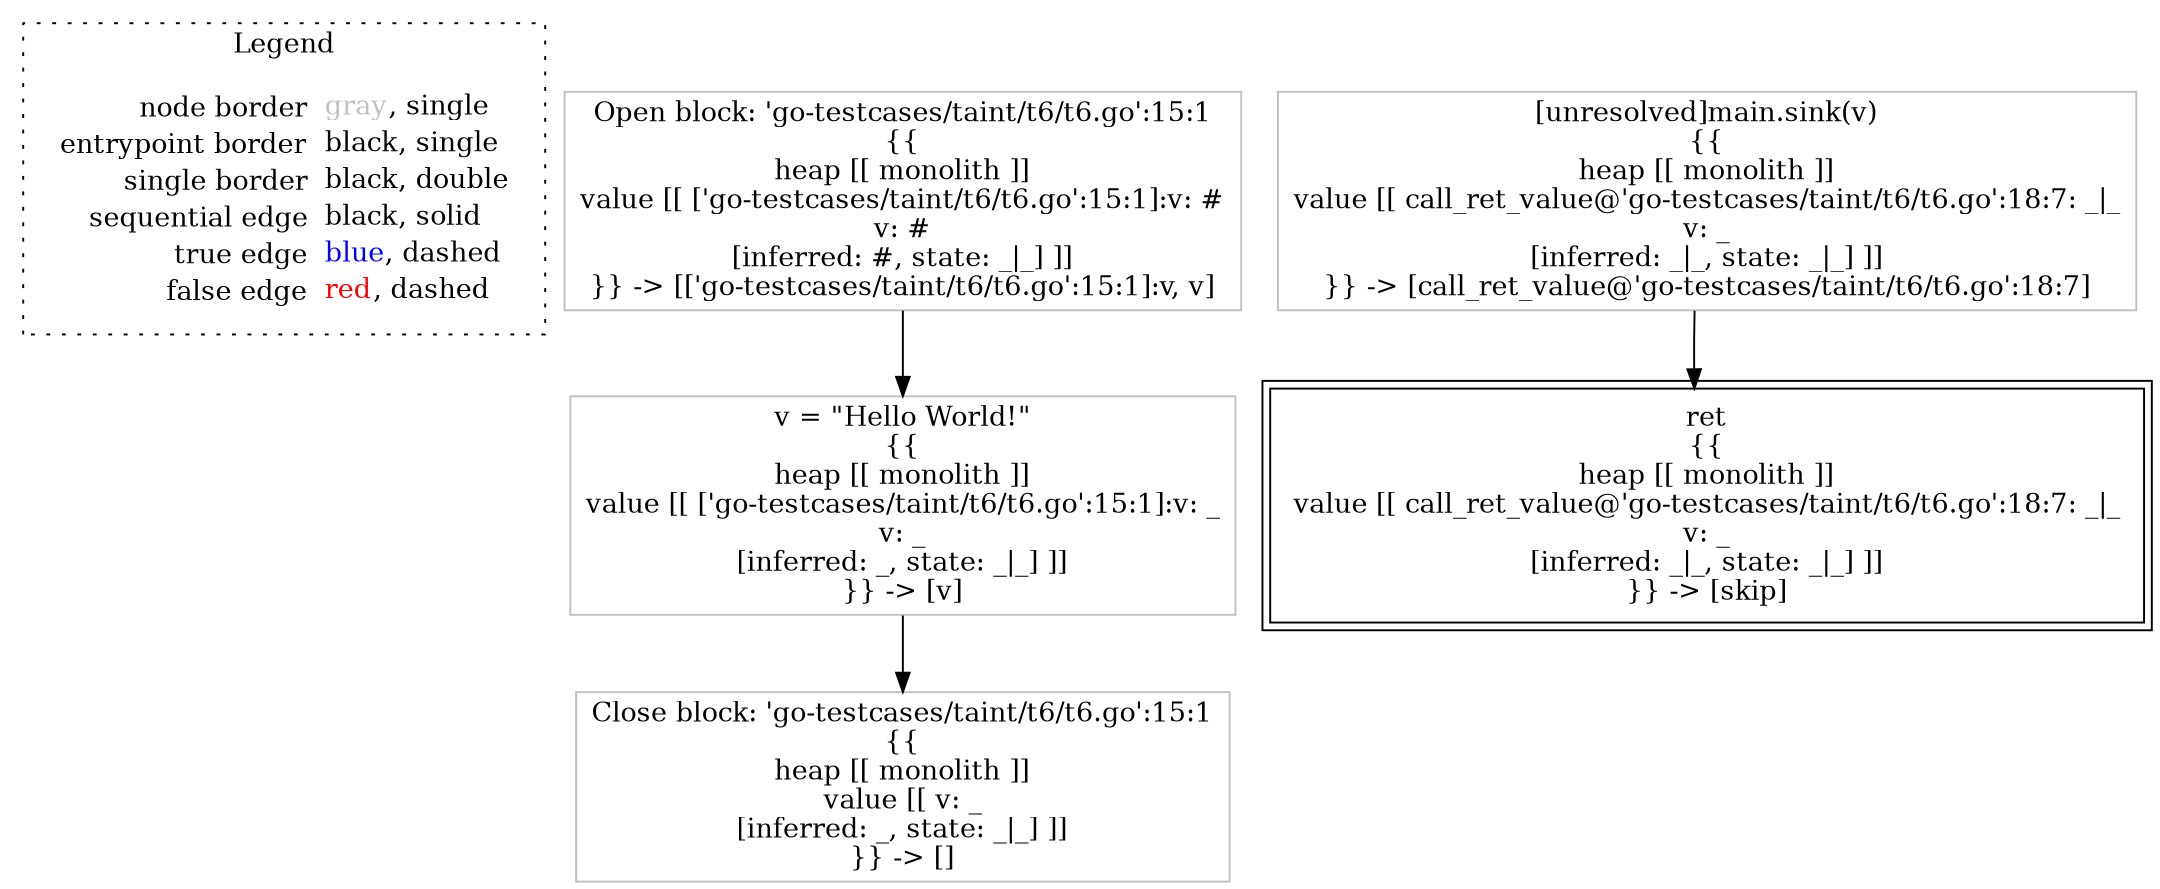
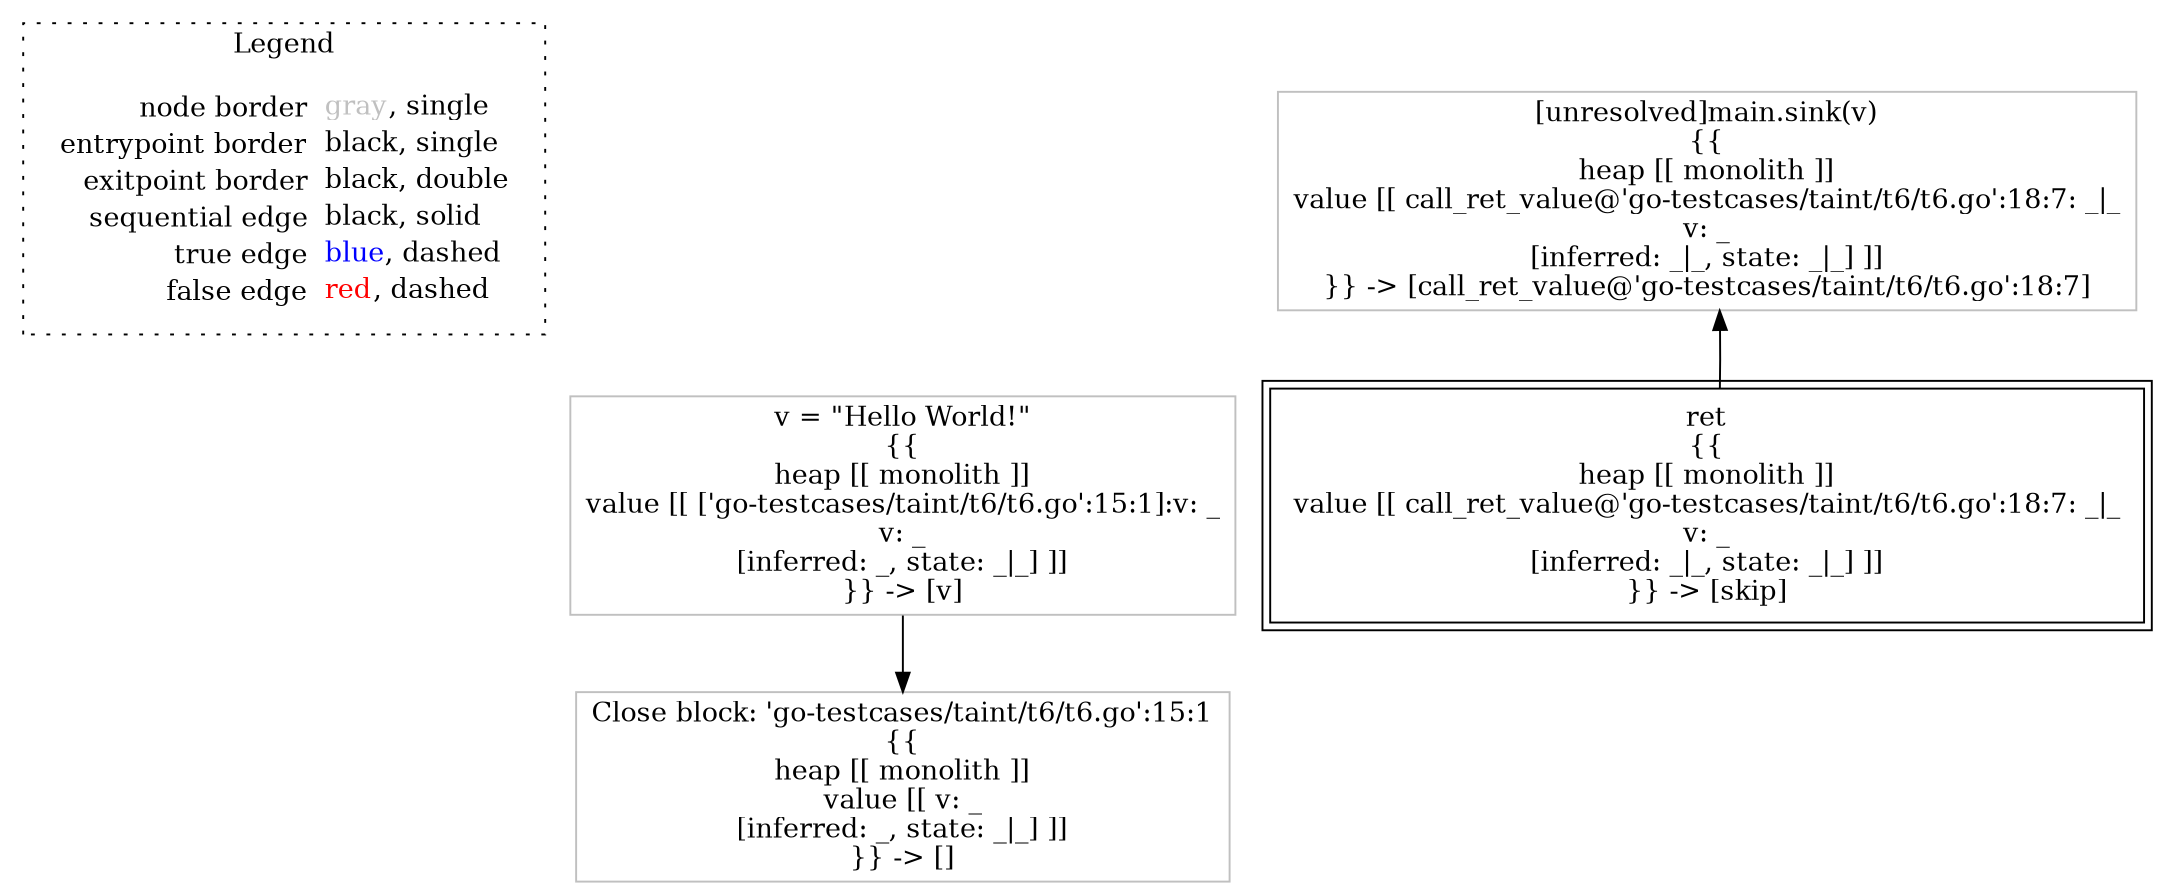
node "node border": text "single border" -> "exitpoint border"
node "Open block: 'go-testcases/taint/t6/t6.go':15:1": removed
edge "[unresolved]main.sink(v)" -> "ret": reversed
